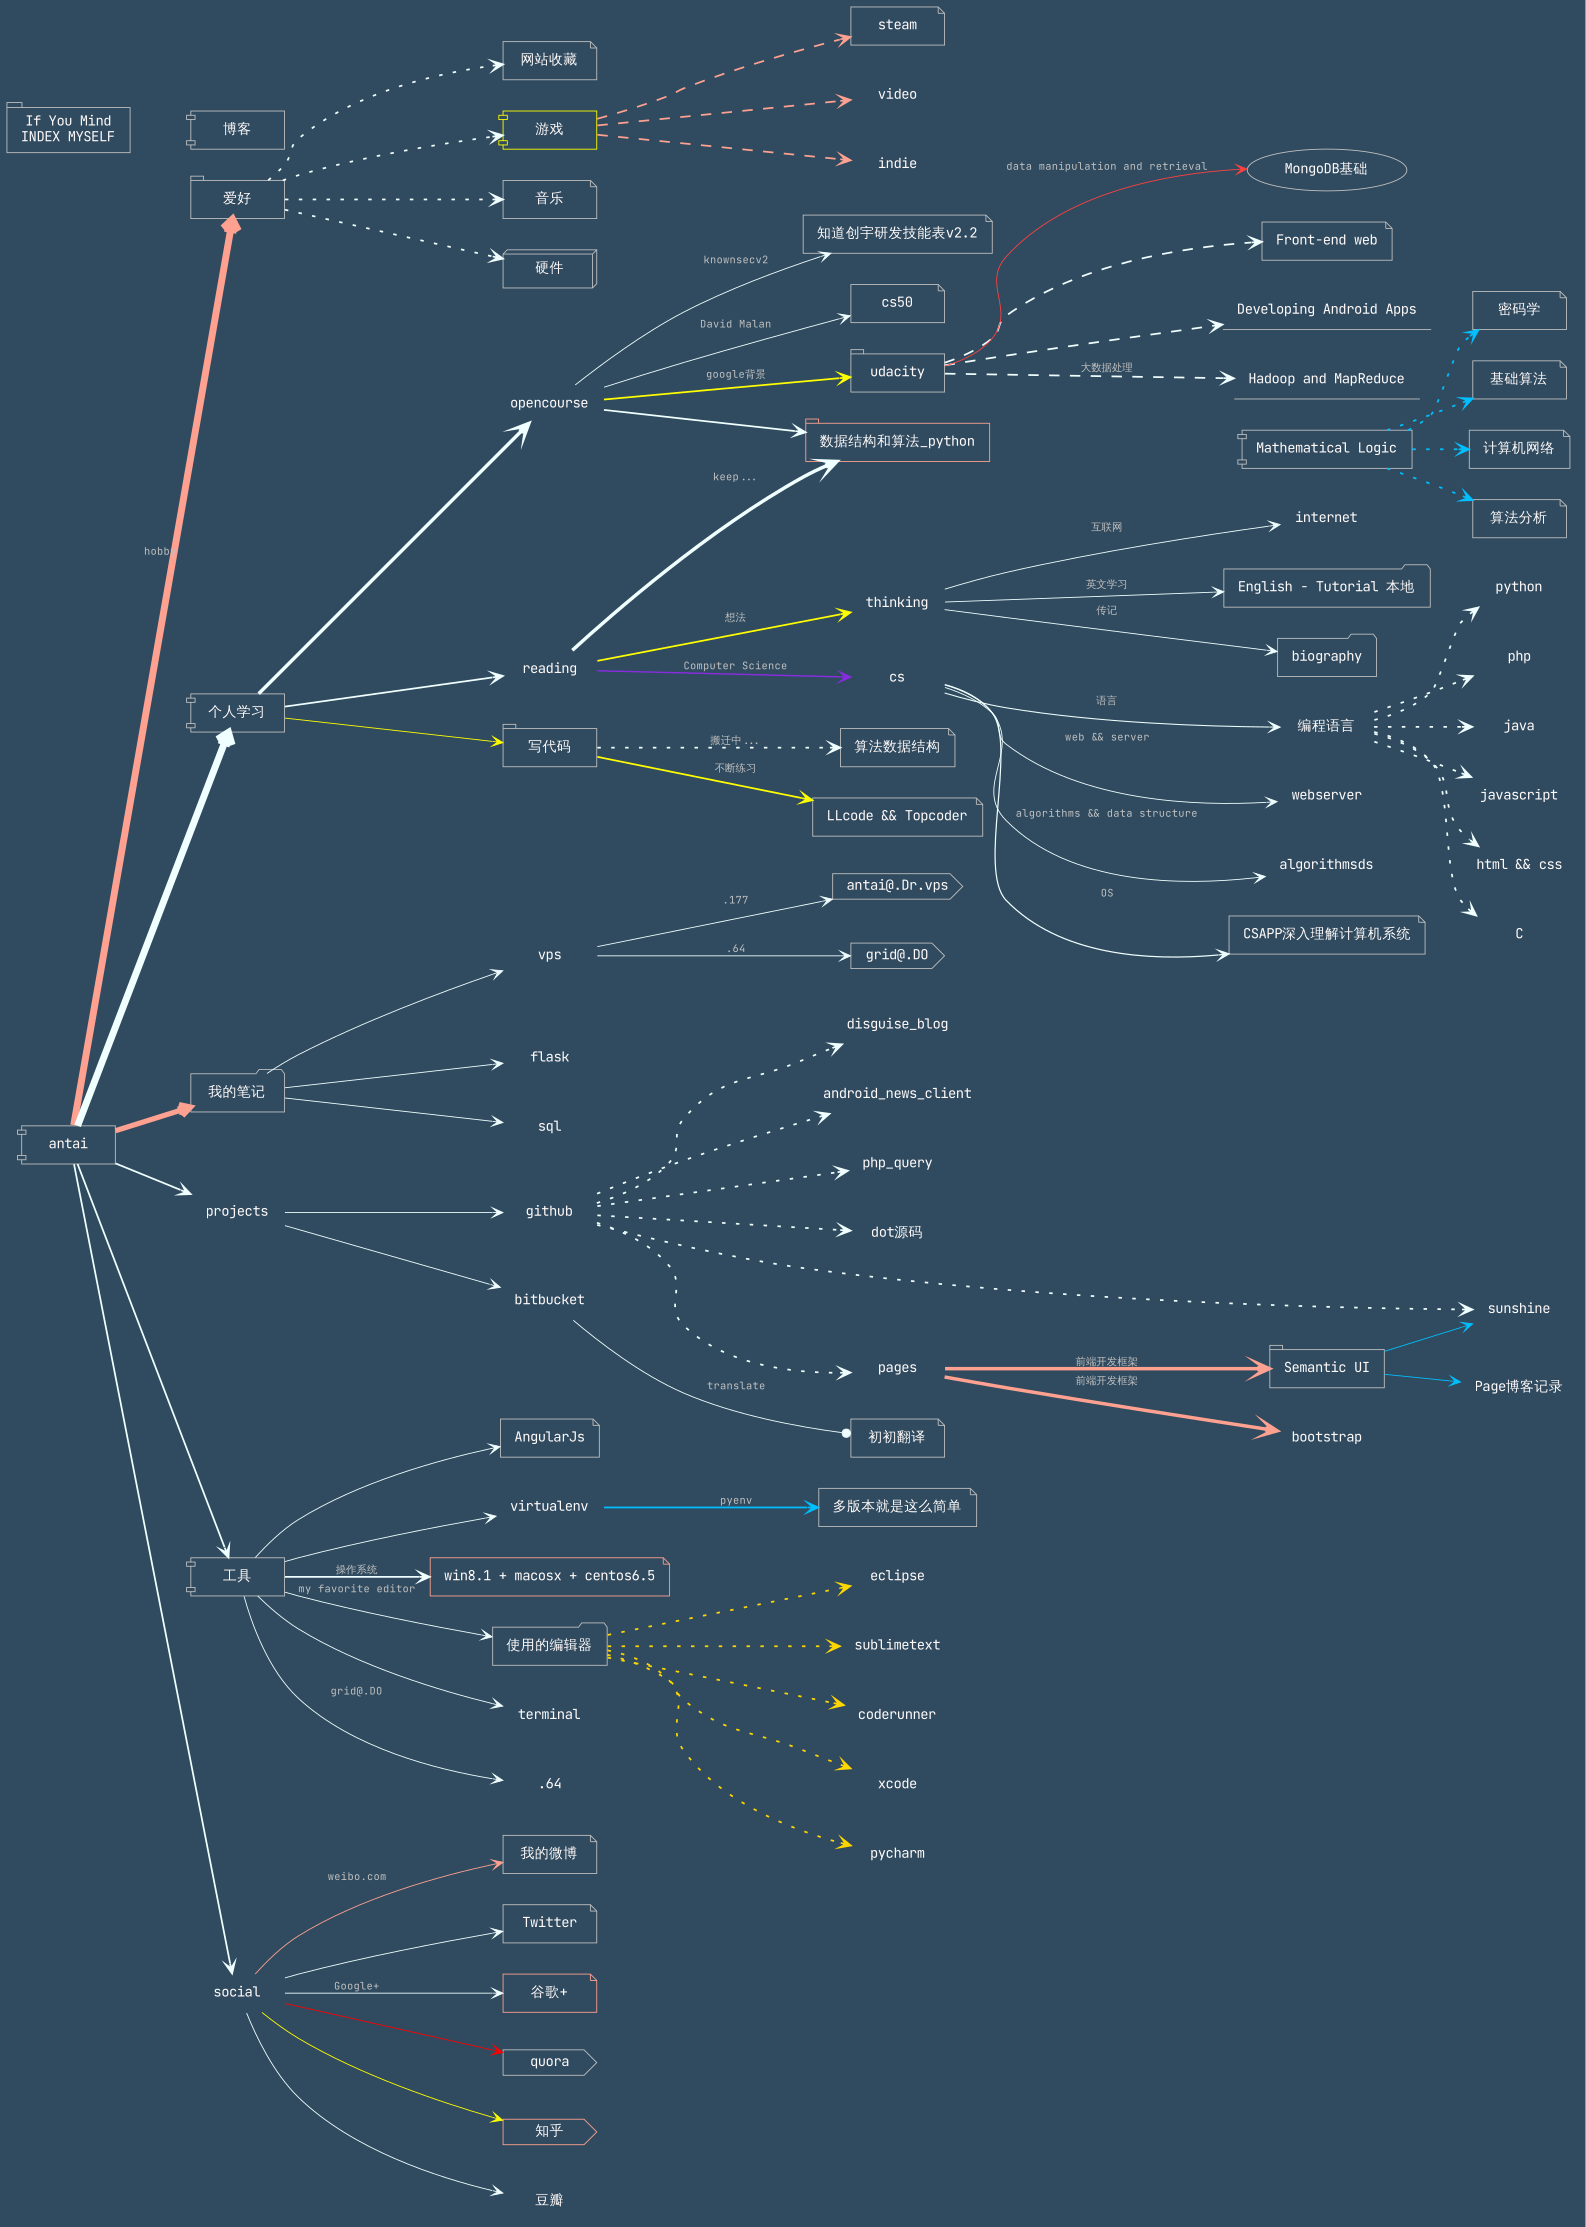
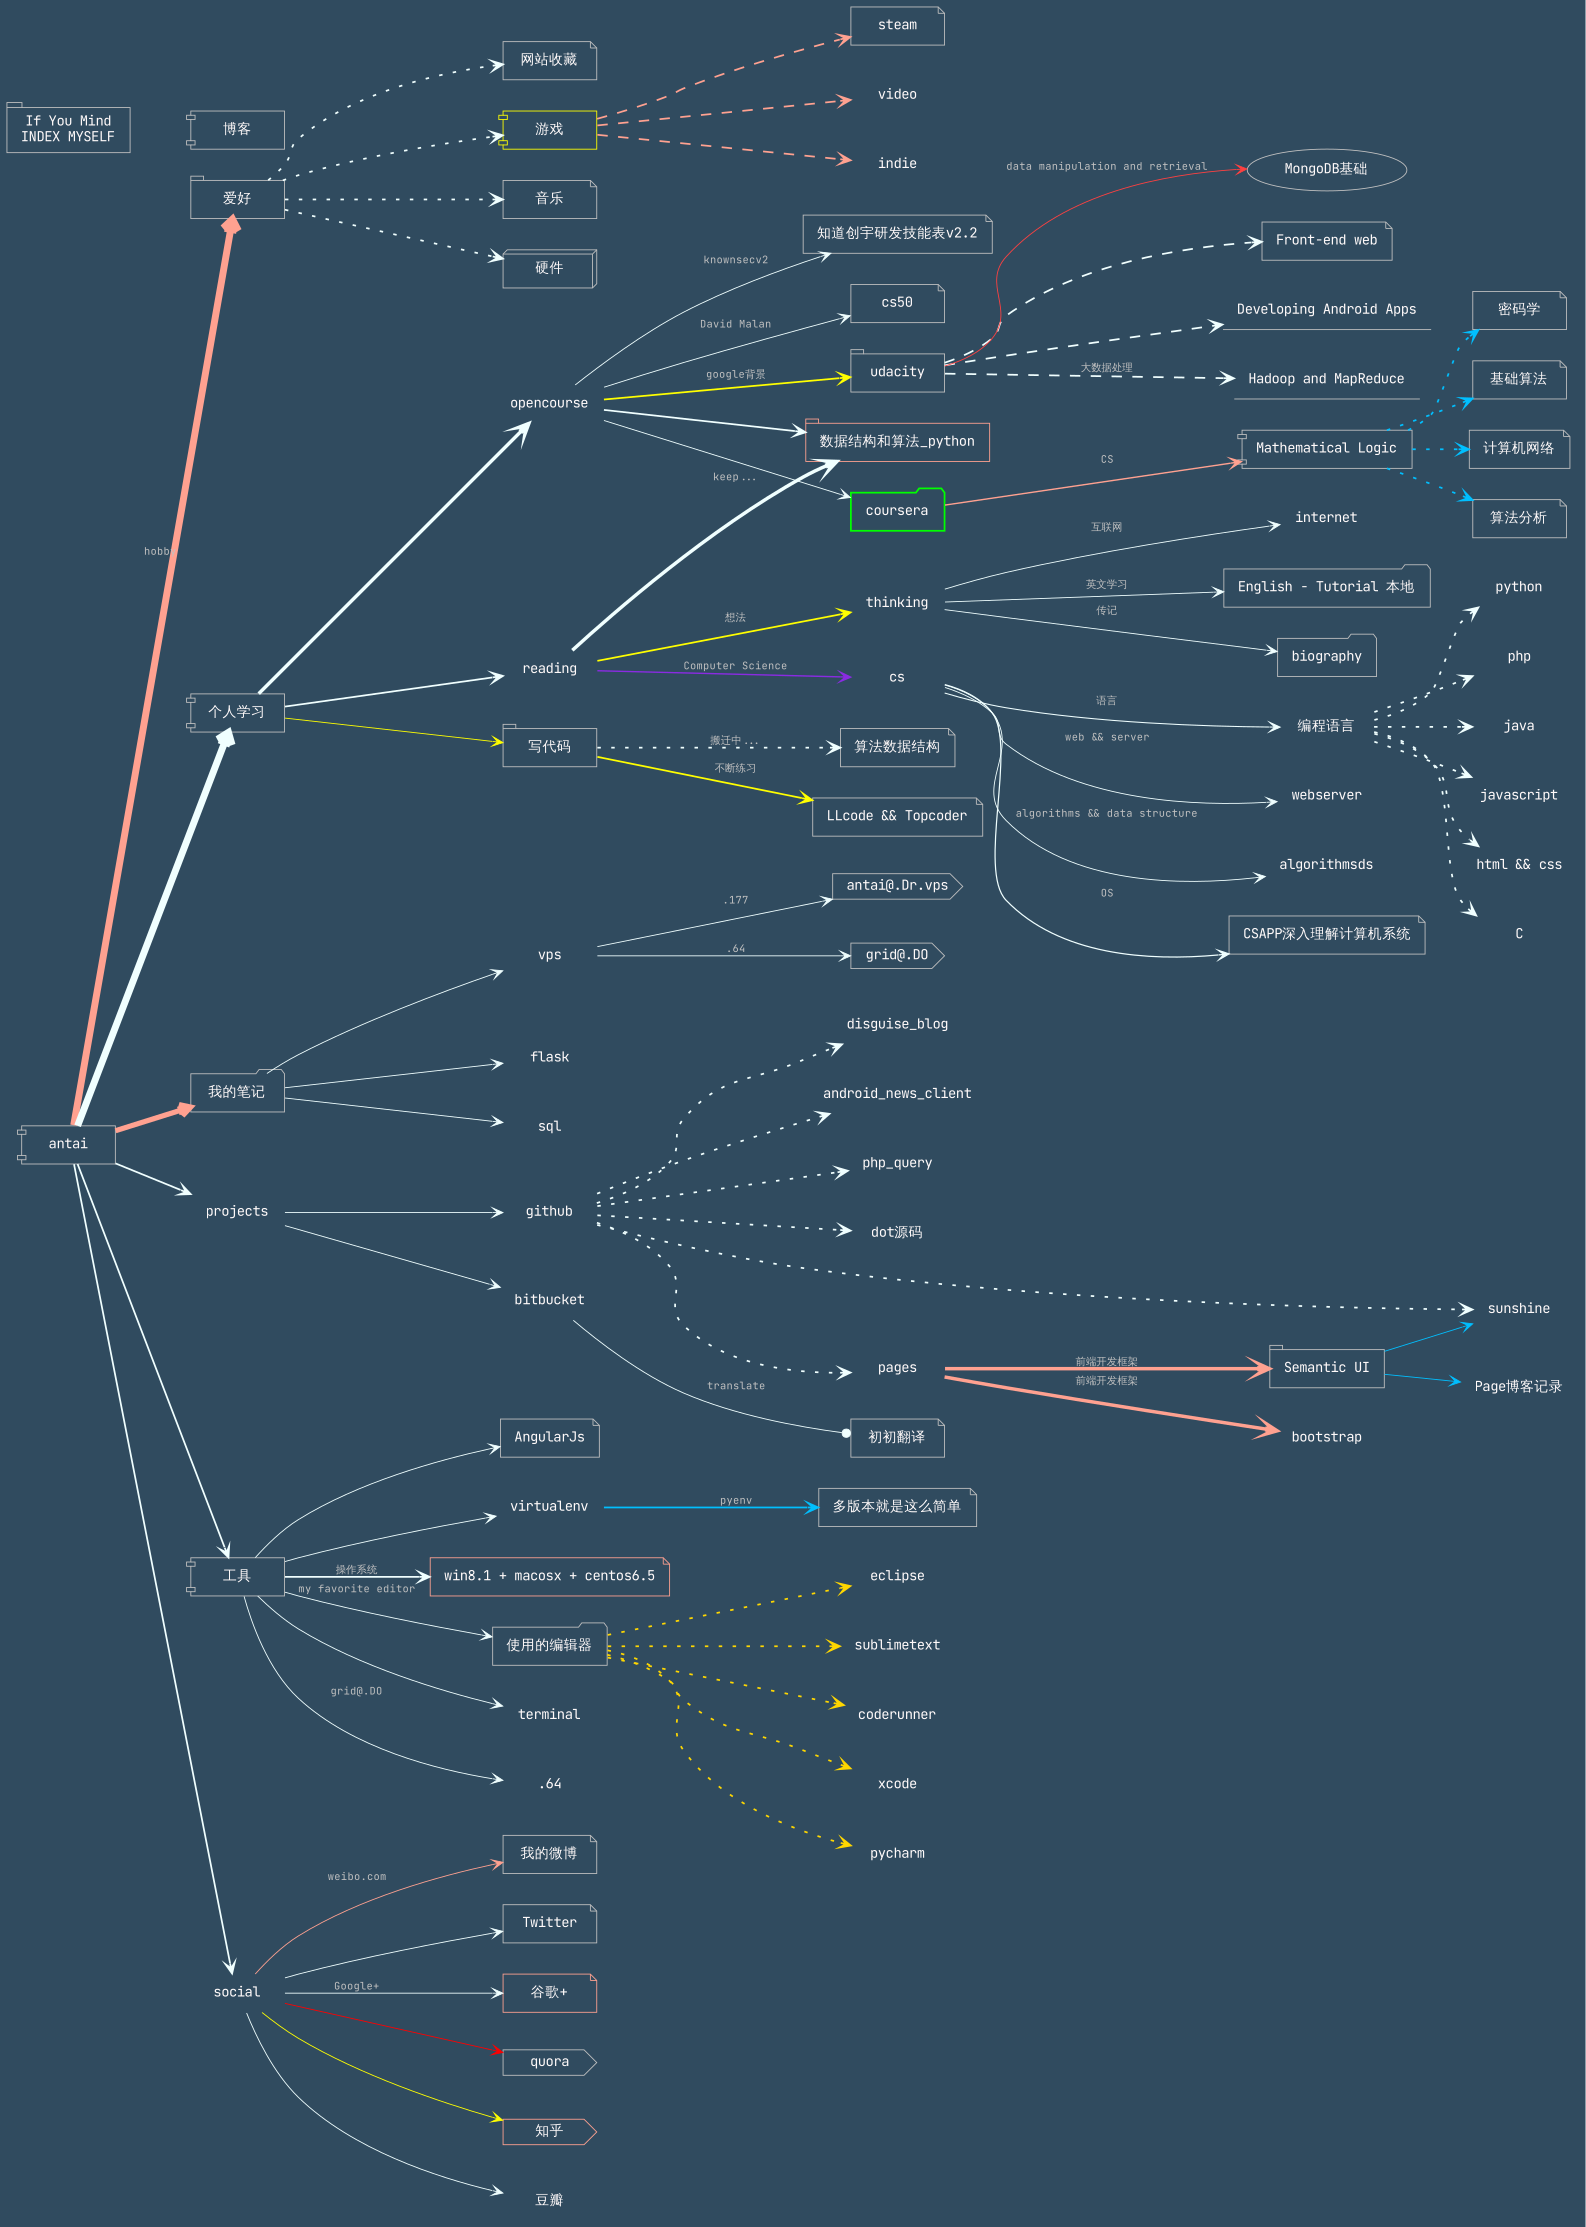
node "coursera": added
